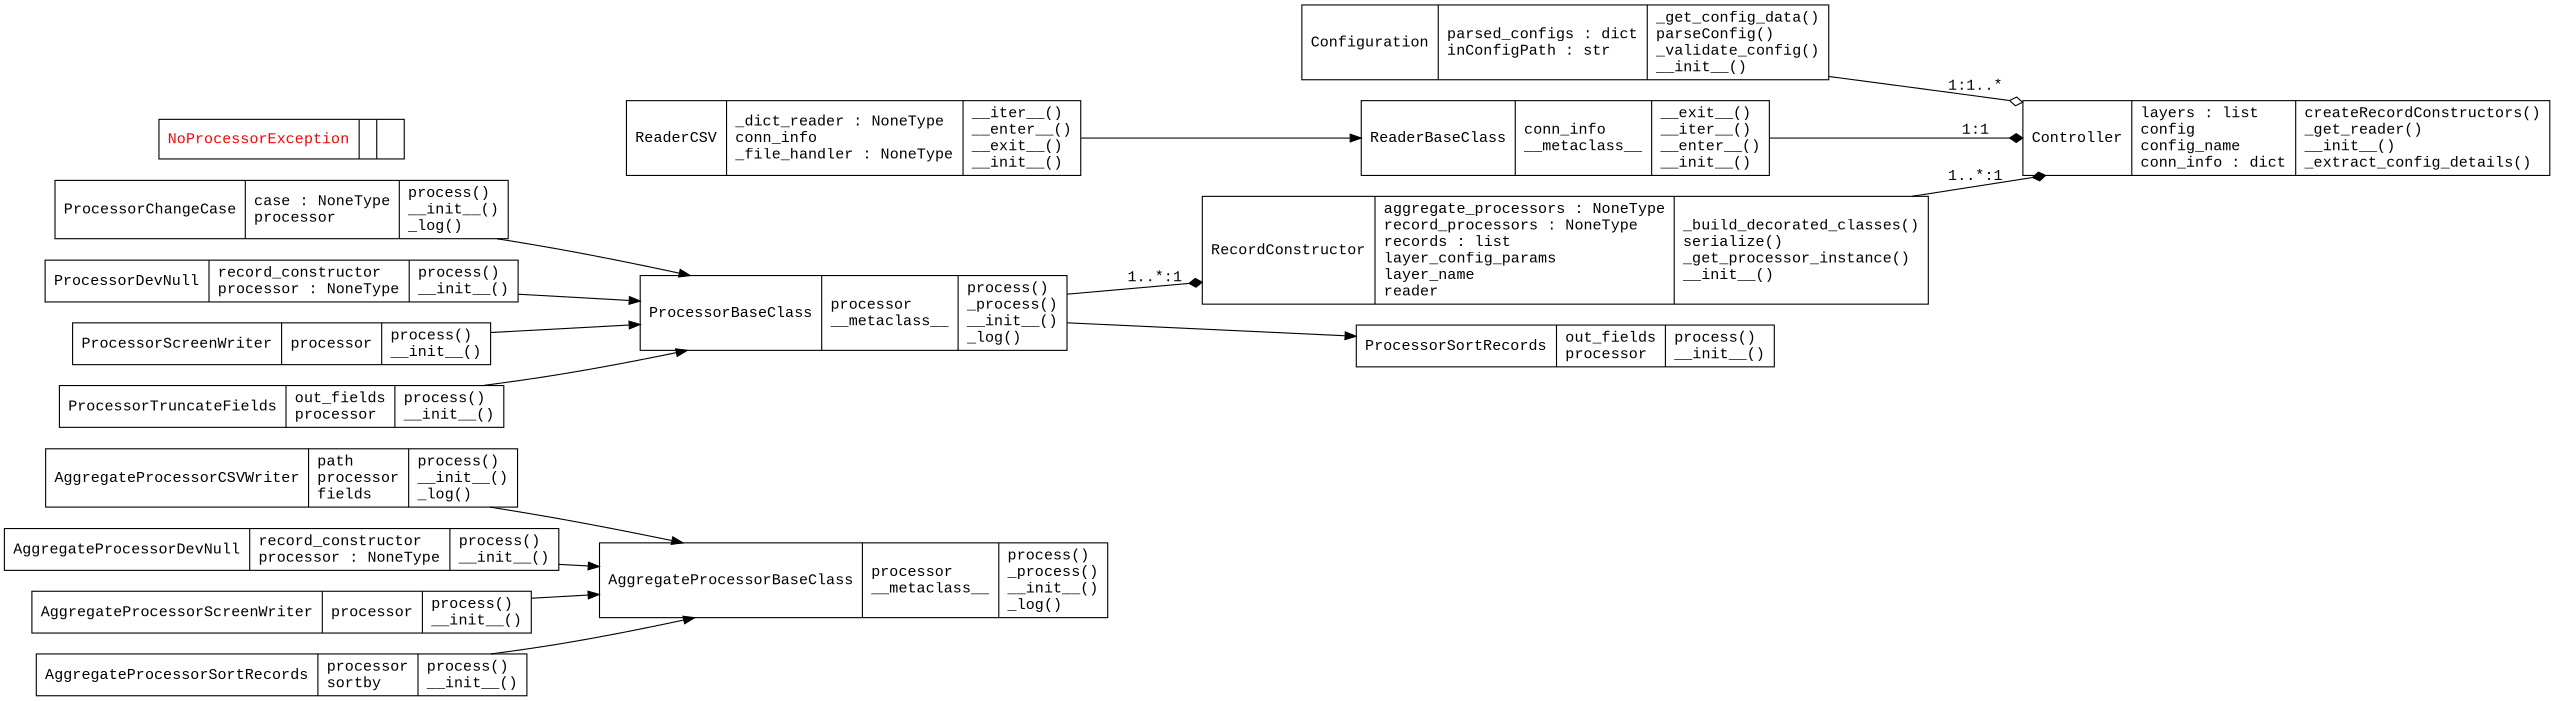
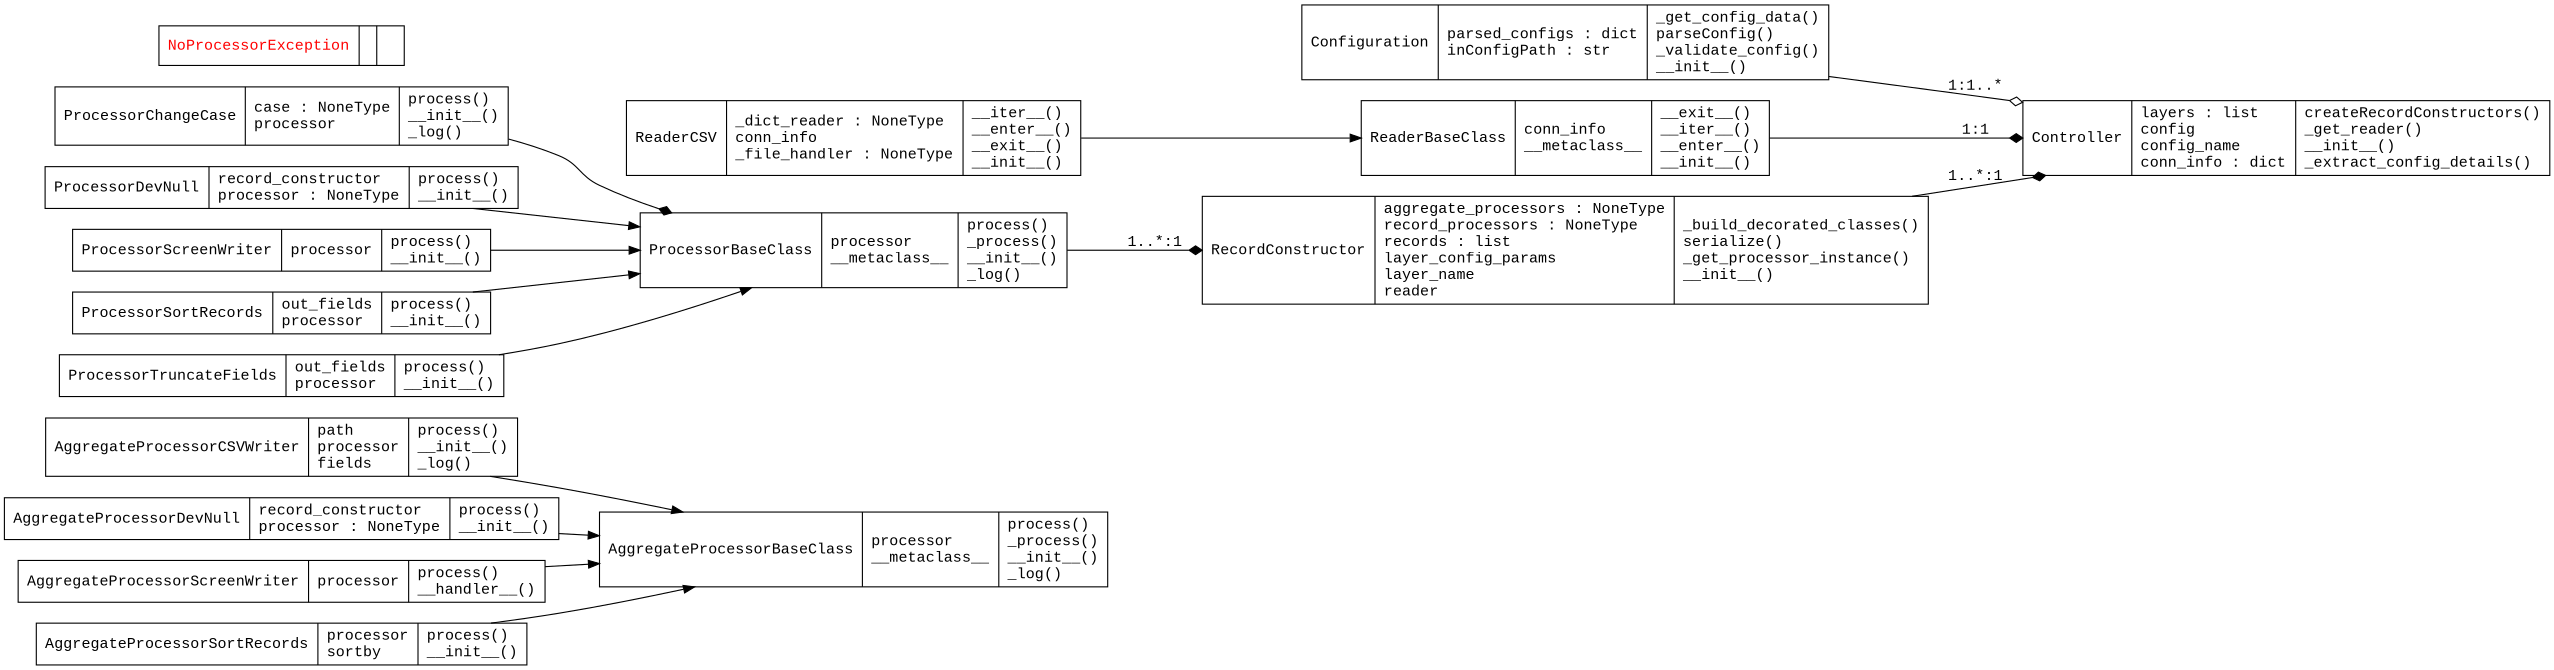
edge "ProcessorChangeCase" -> "ProcessorBaseClass": arrowhead normal -> diamond
edge "ProcessorBaseClass" -> "ProcessorSortRecords": reversed
node "AggregateProcessorScreenWriter": text "__init__()" -> "__handler__()"
